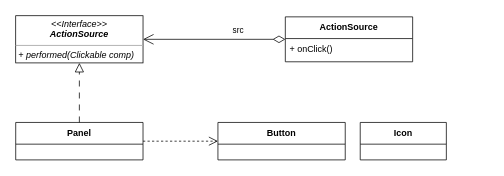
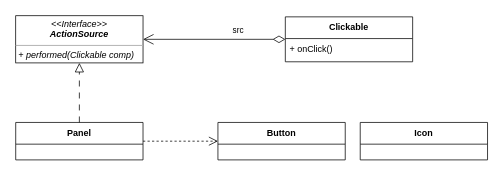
node "ActionSource": label "ActionSource" -> "Clickable"
node "Icon": size 86x38 -> 128x38
